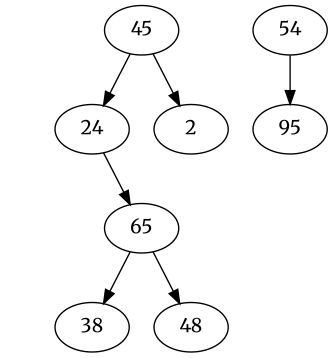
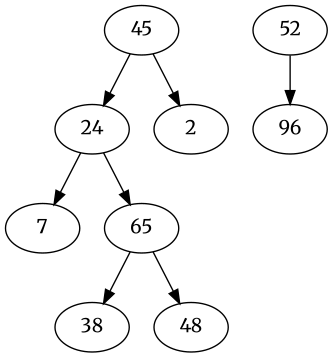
node "54": label "54" -> "52"
node "95": label "95" -> "96"
node "7": added
